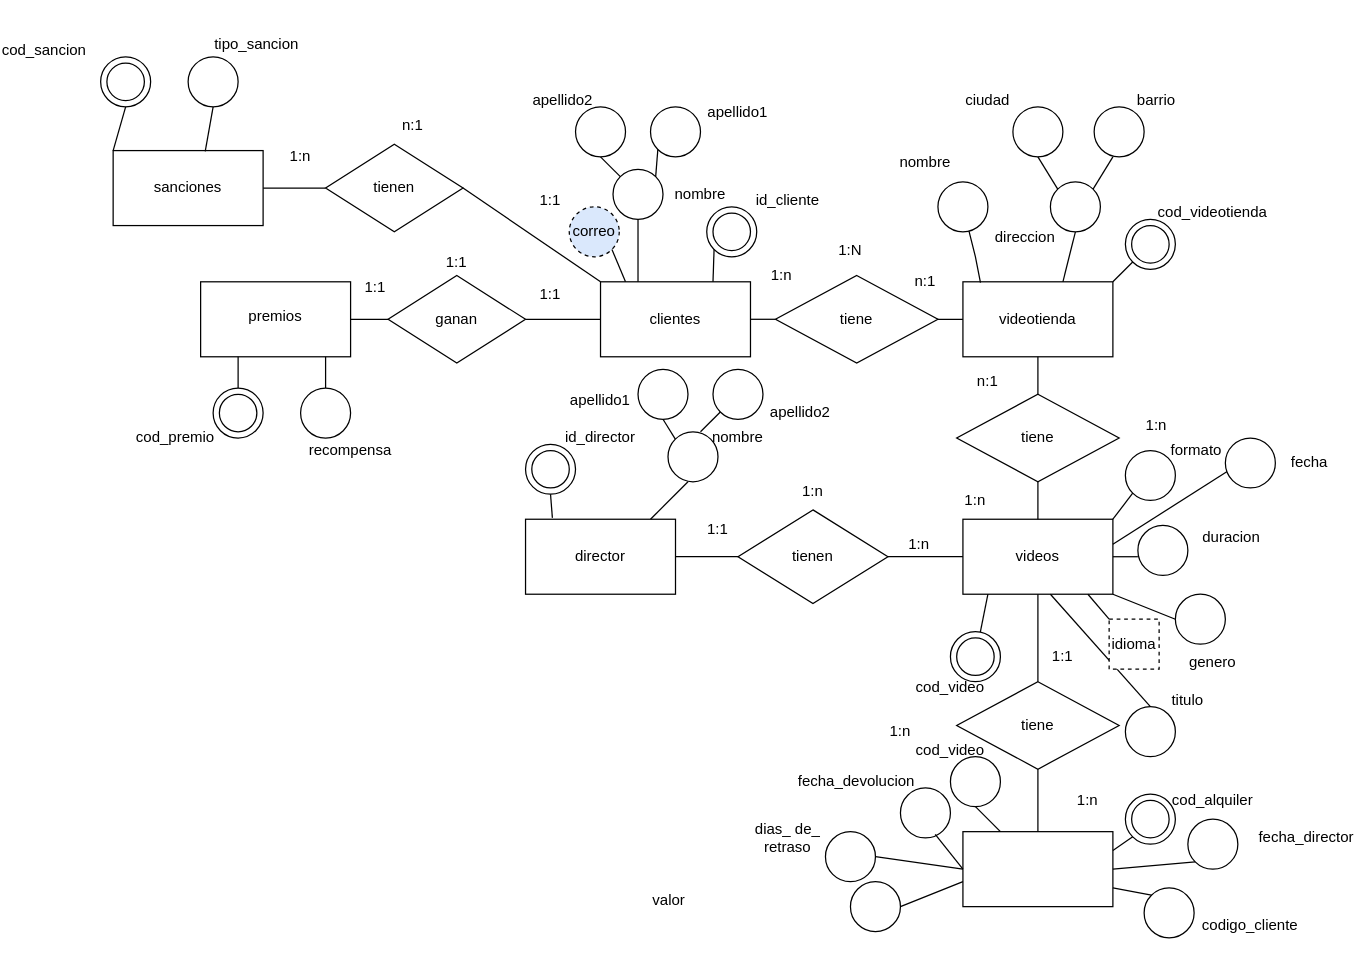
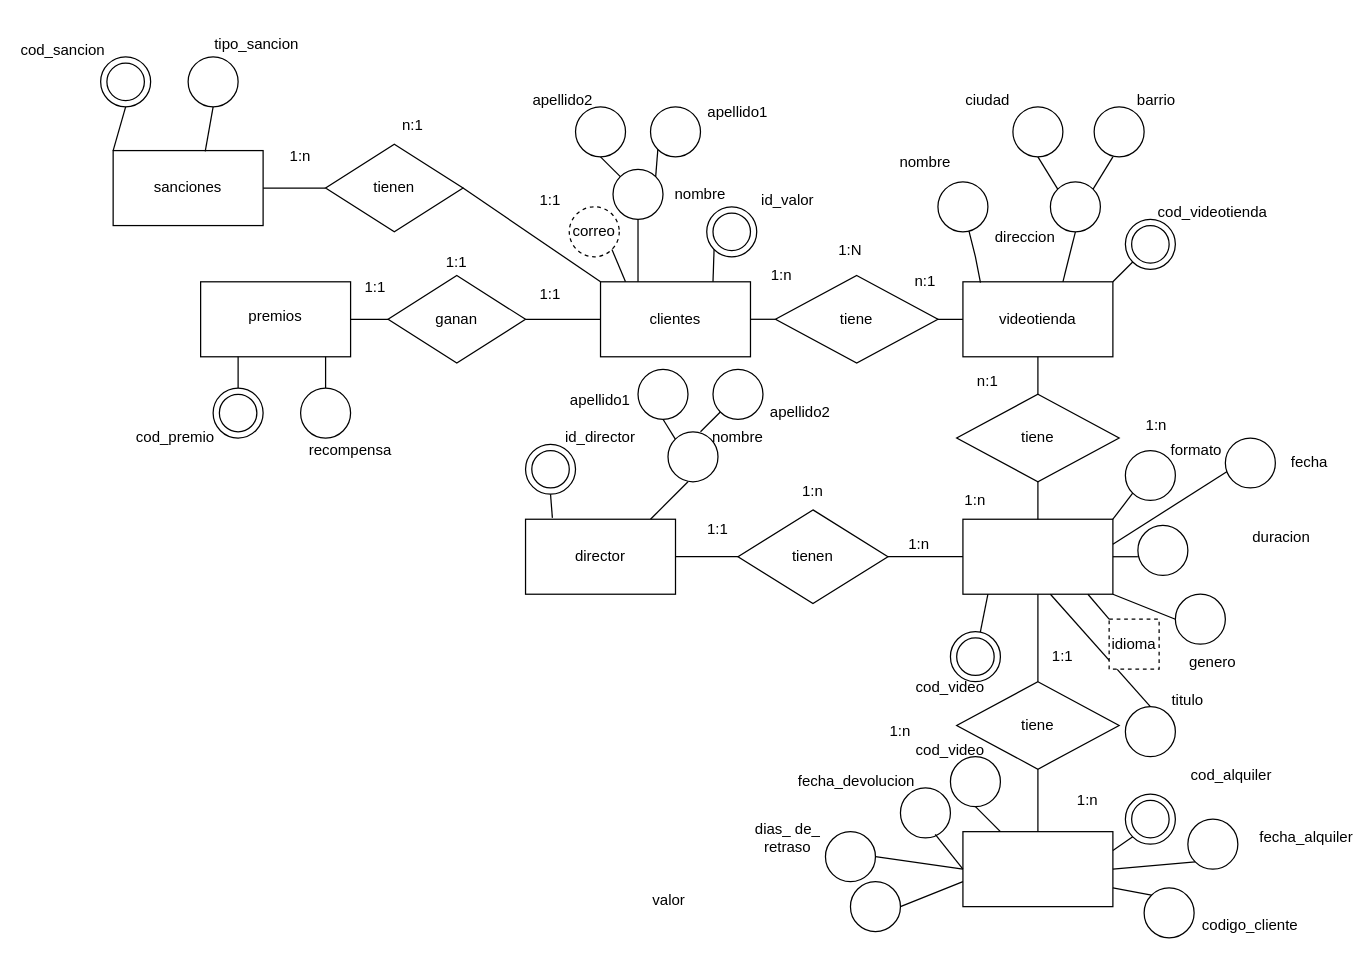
node "cod_sancion": moved (44, 51) -> (63, 51)
node "id_cliente": label "id_cliente" -> "id_valor"
node "correo": fillcolor #dae8fc -> #ffffff
node "duracion": moved (1232, 538) -> (1282, 538)
node "videos": removed
node "cod_alquiler": moved (1213, 801) -> (1232, 776)
node "fecha_director": label "fecha_director" -> "fecha_alquiler"
